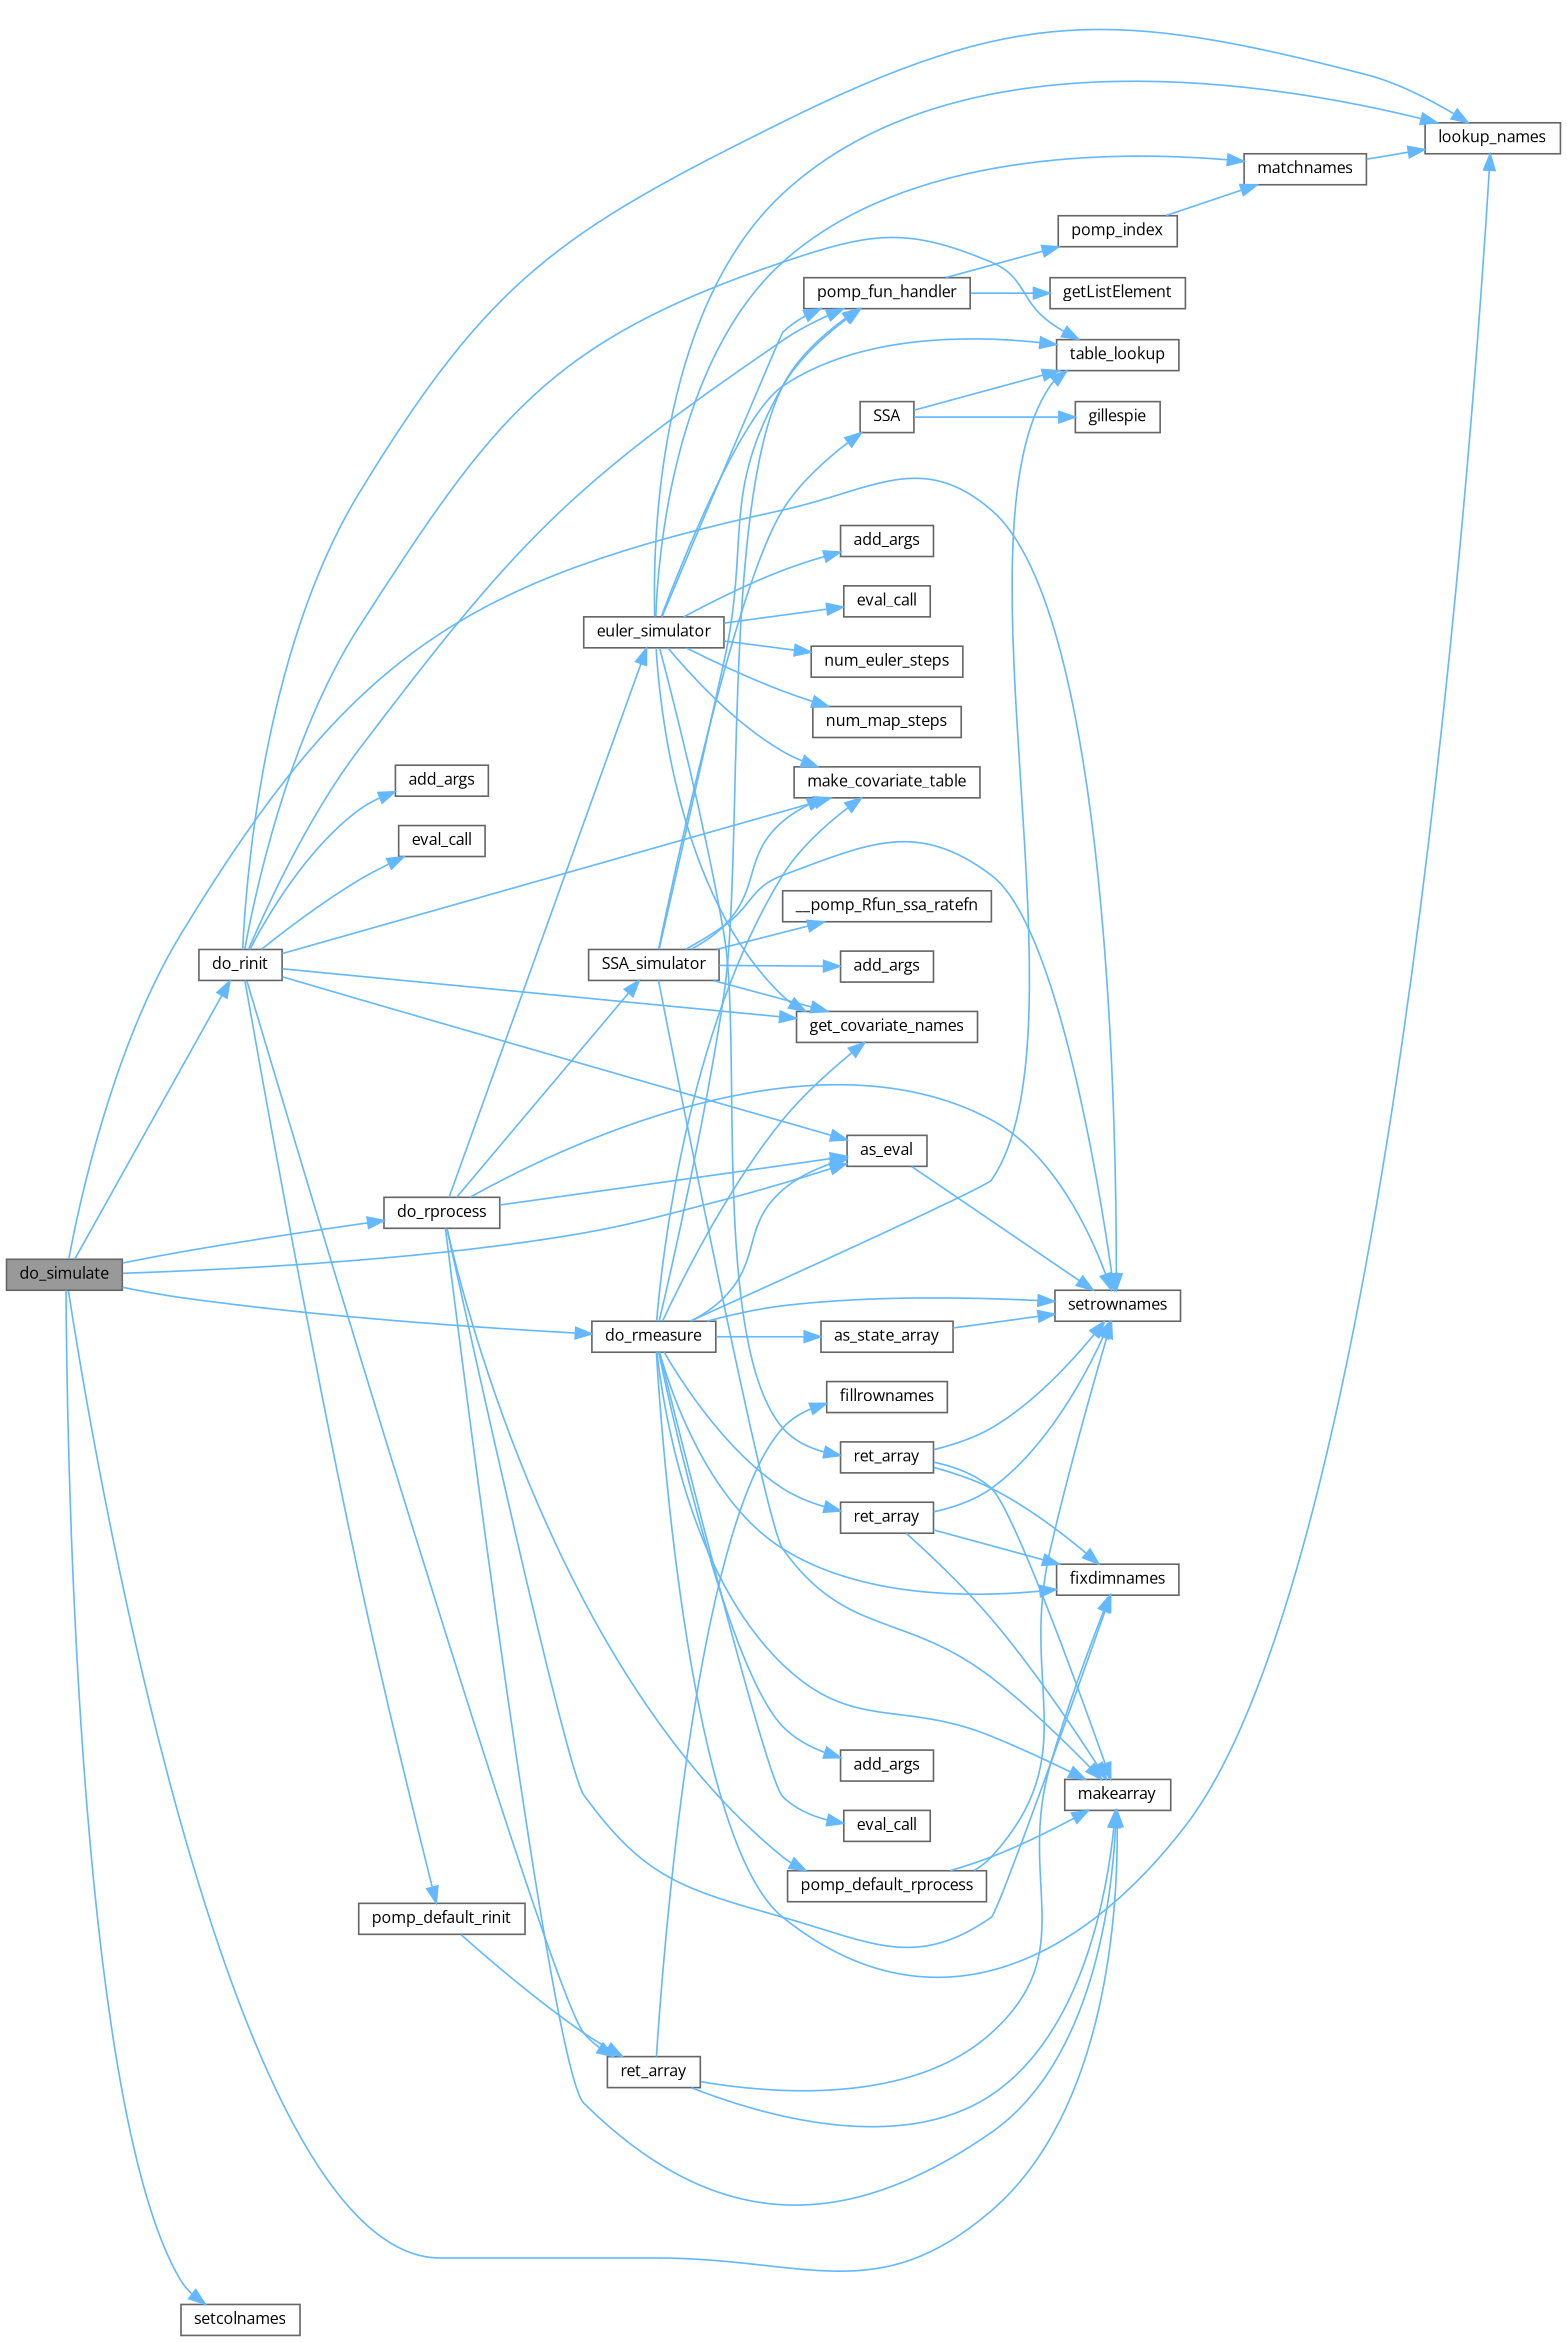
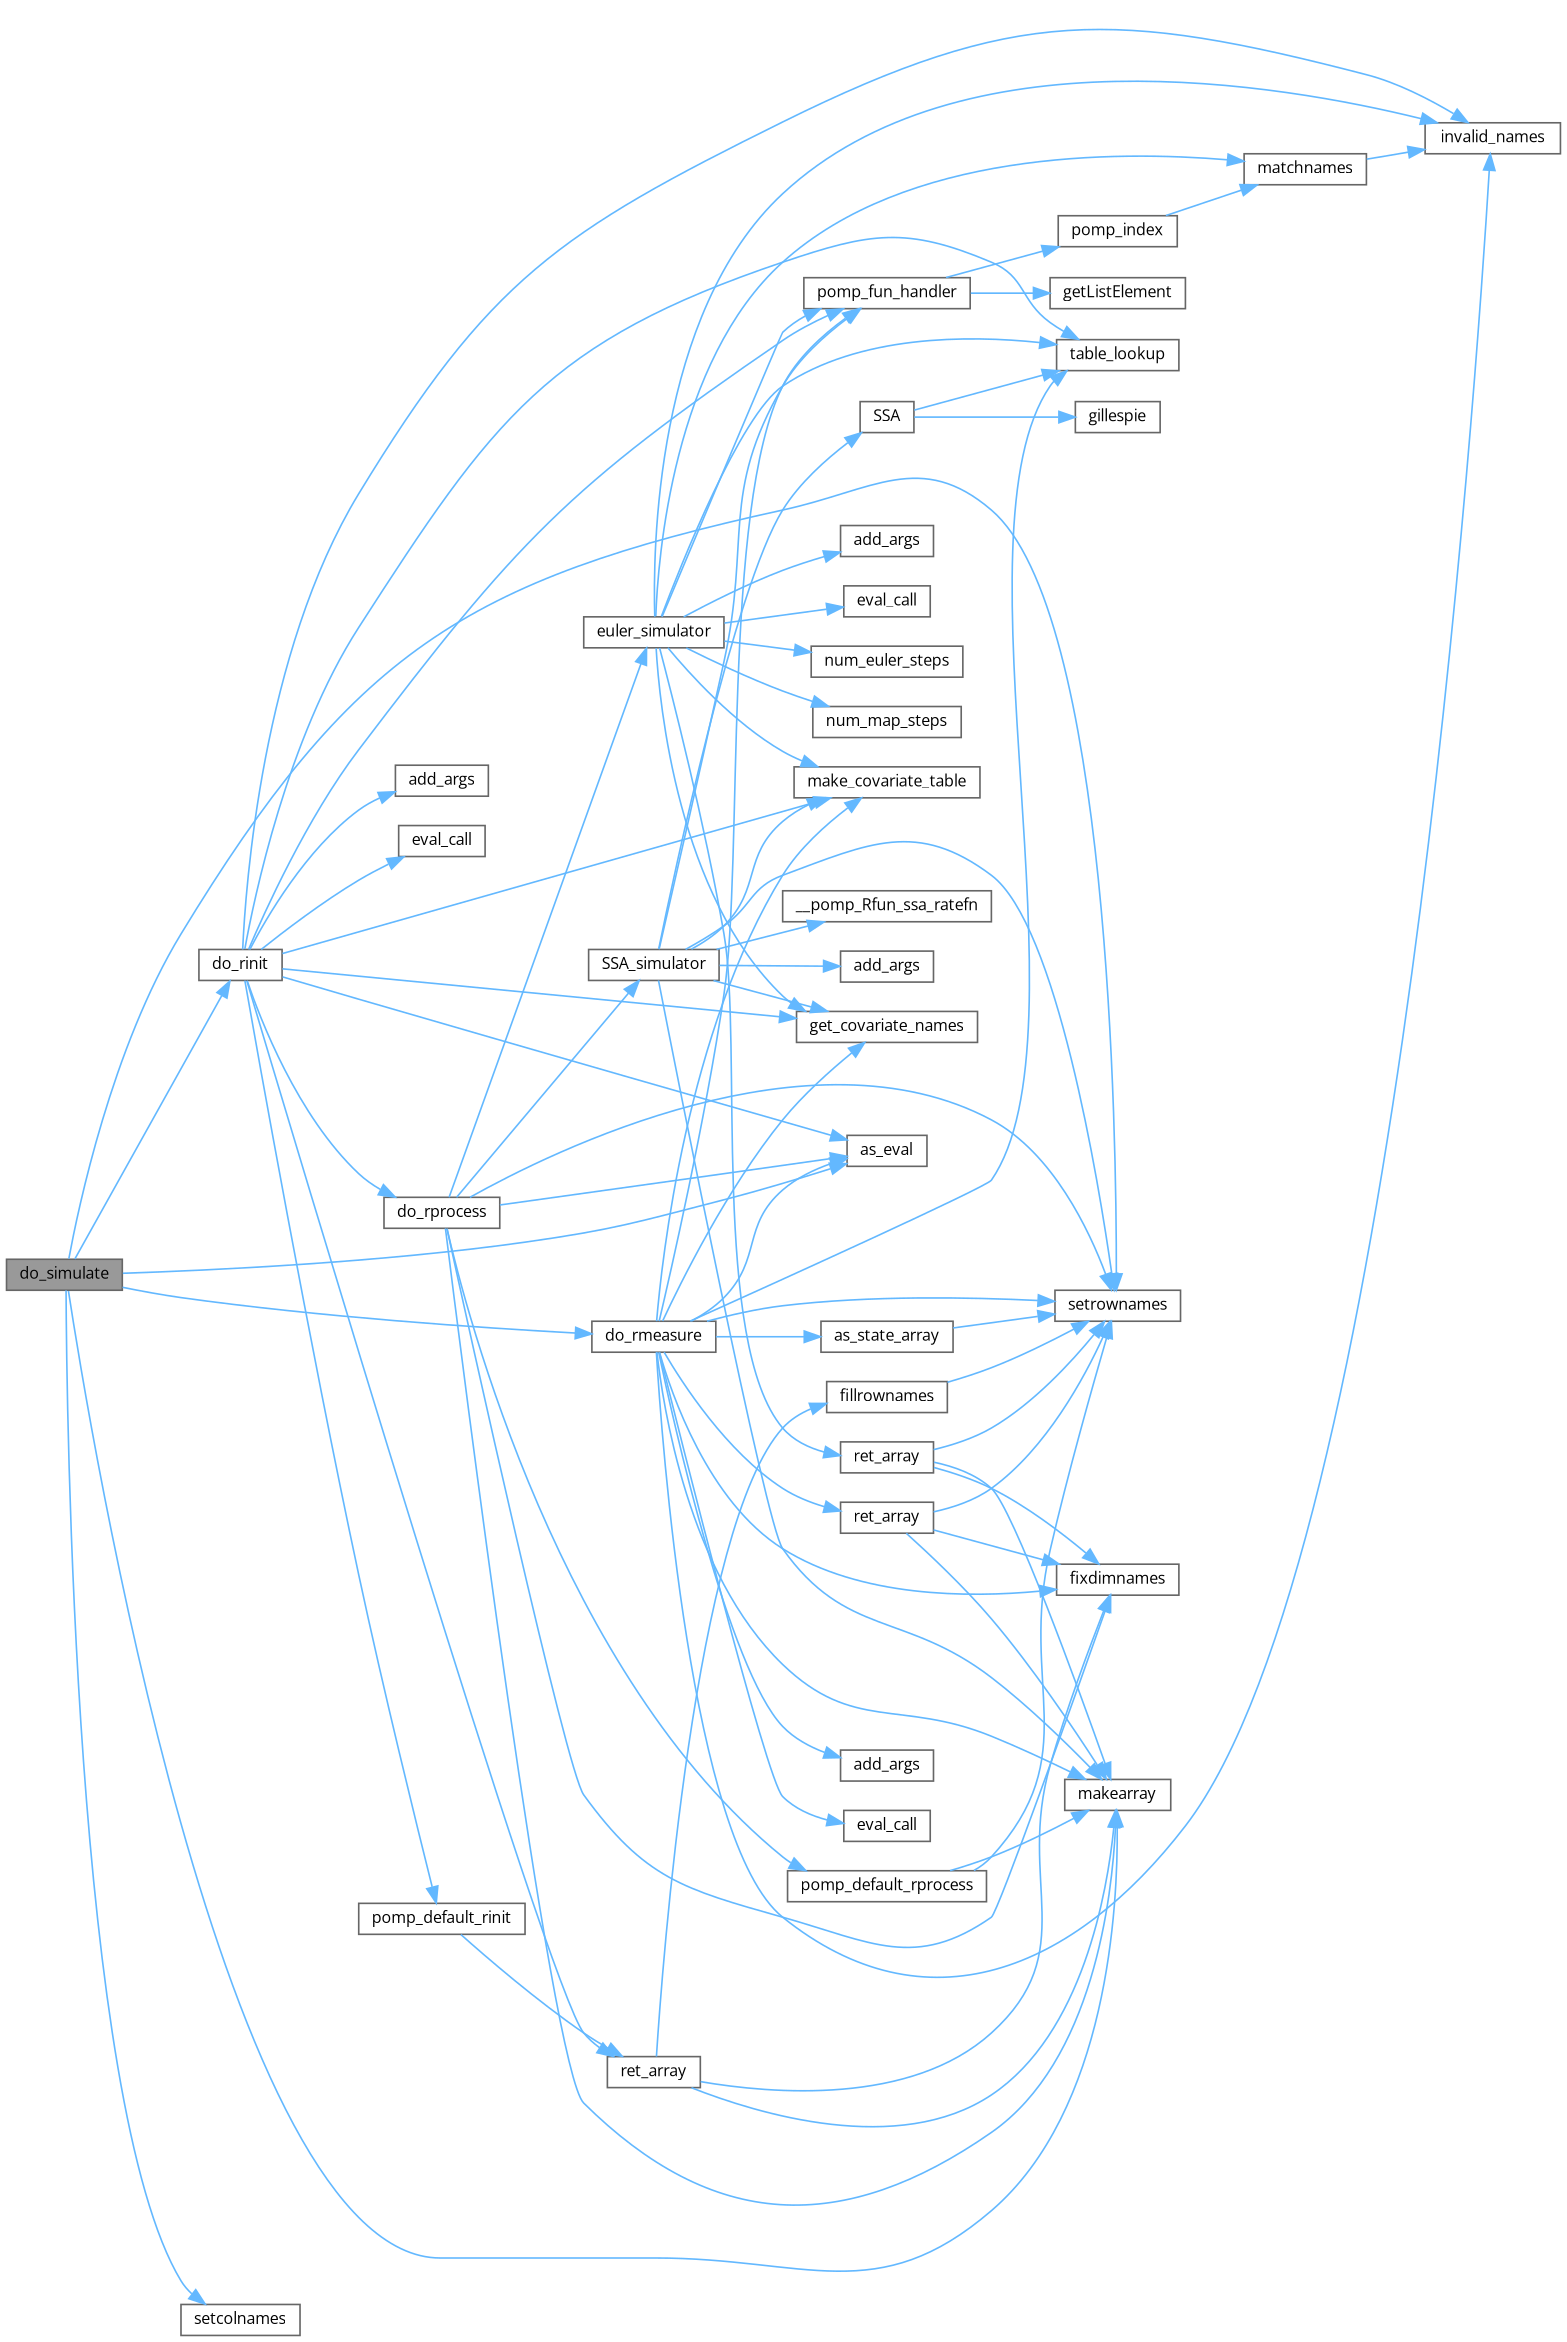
node "lookup_names": label "lookup_names" -> "invalid_names"
edge "as_eval" -> "setrownames": now "fillrownames" -> "setrownames"
edge "do_simulate" -> "do_rprocess": now "do_rinit" -> "do_rprocess"
